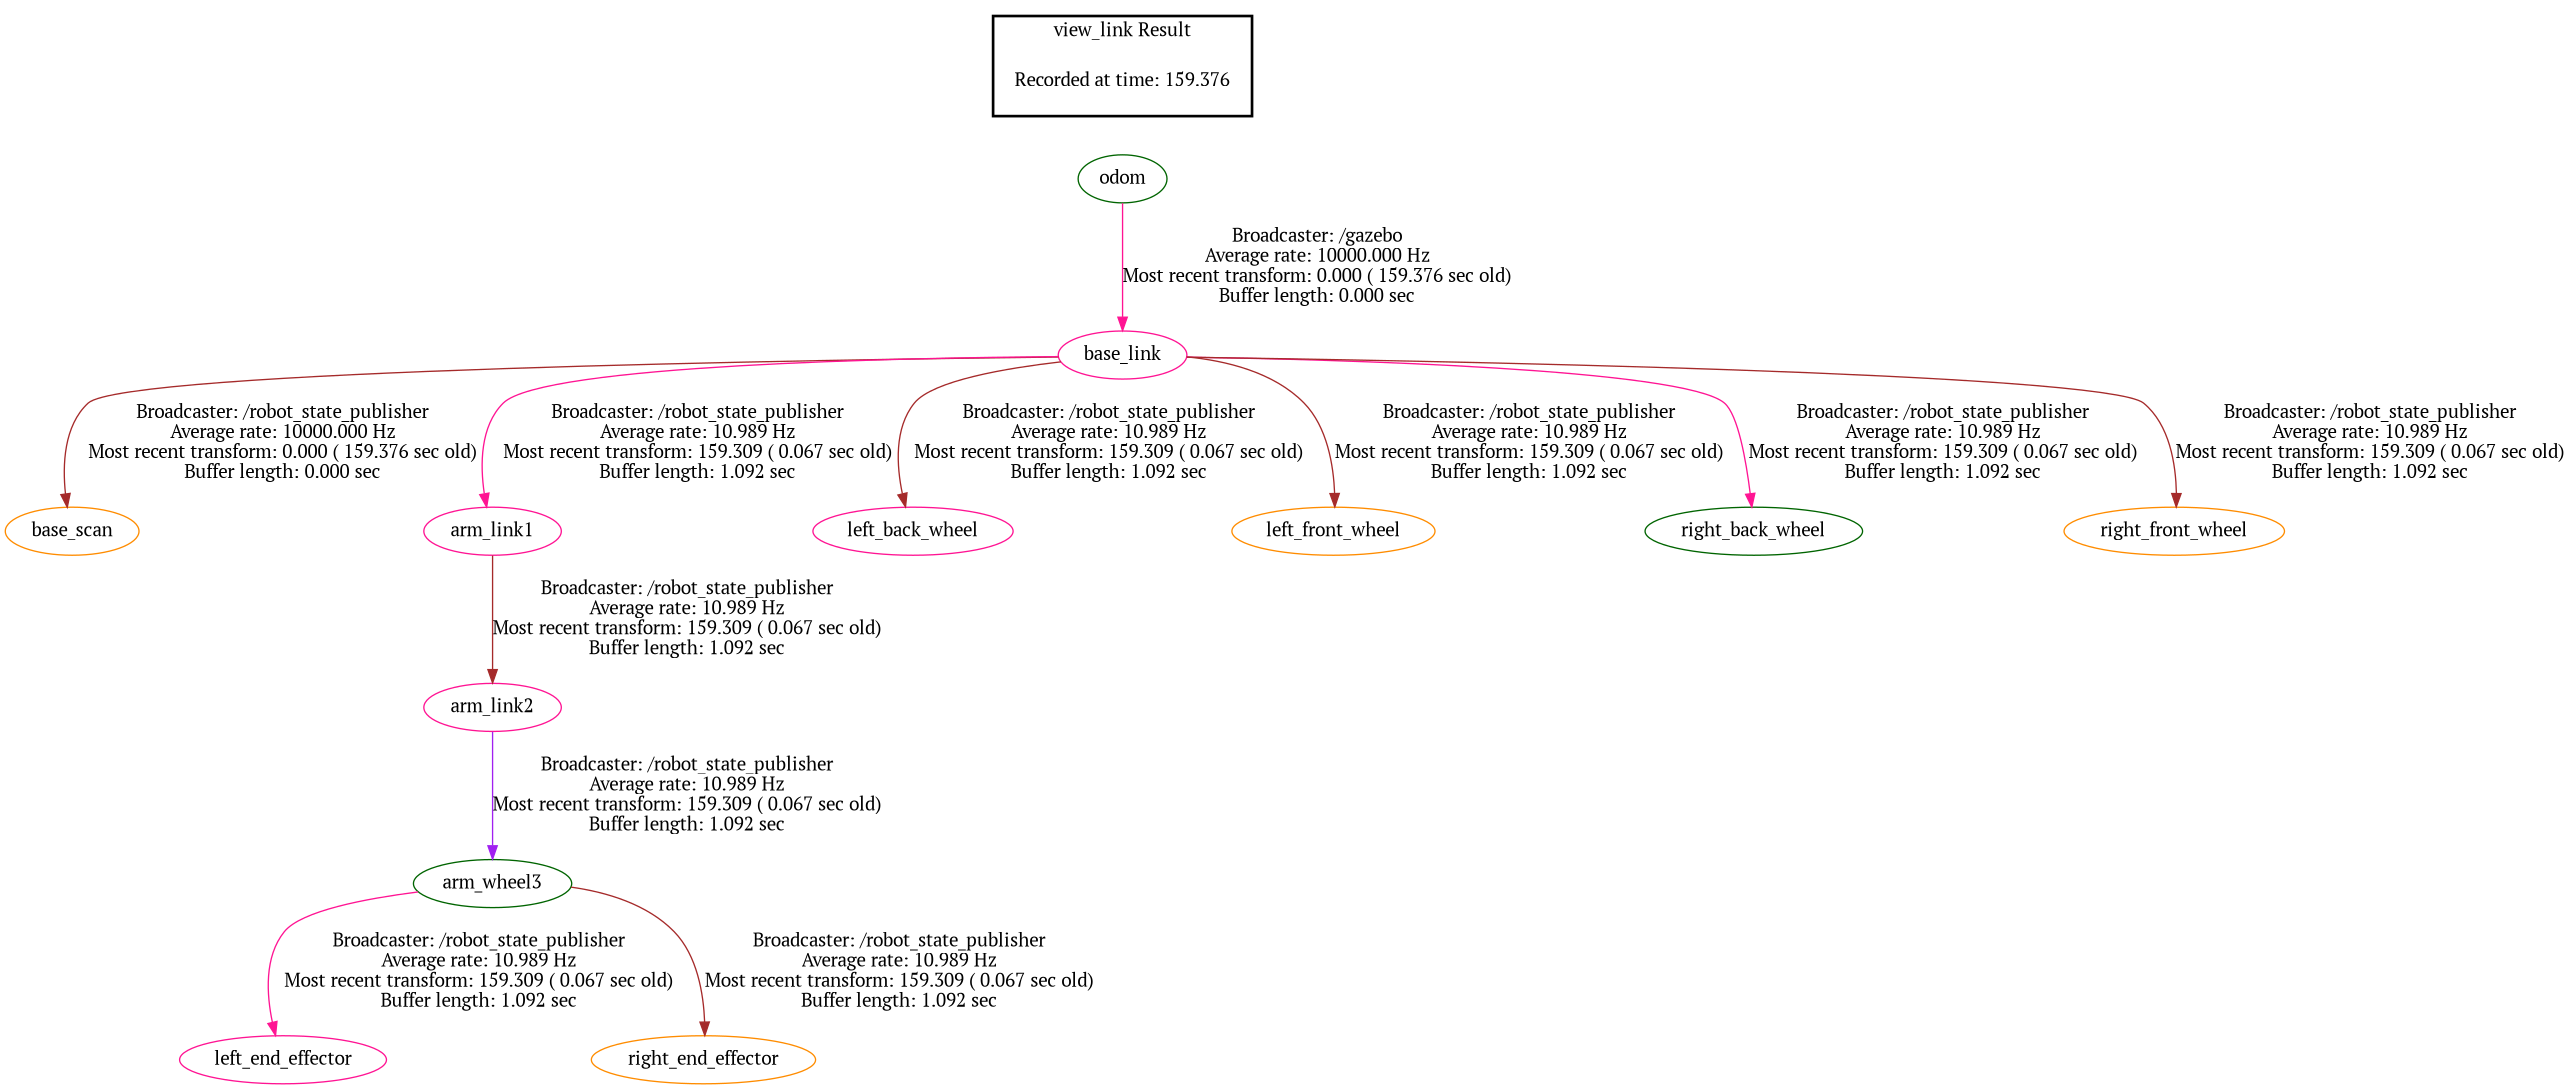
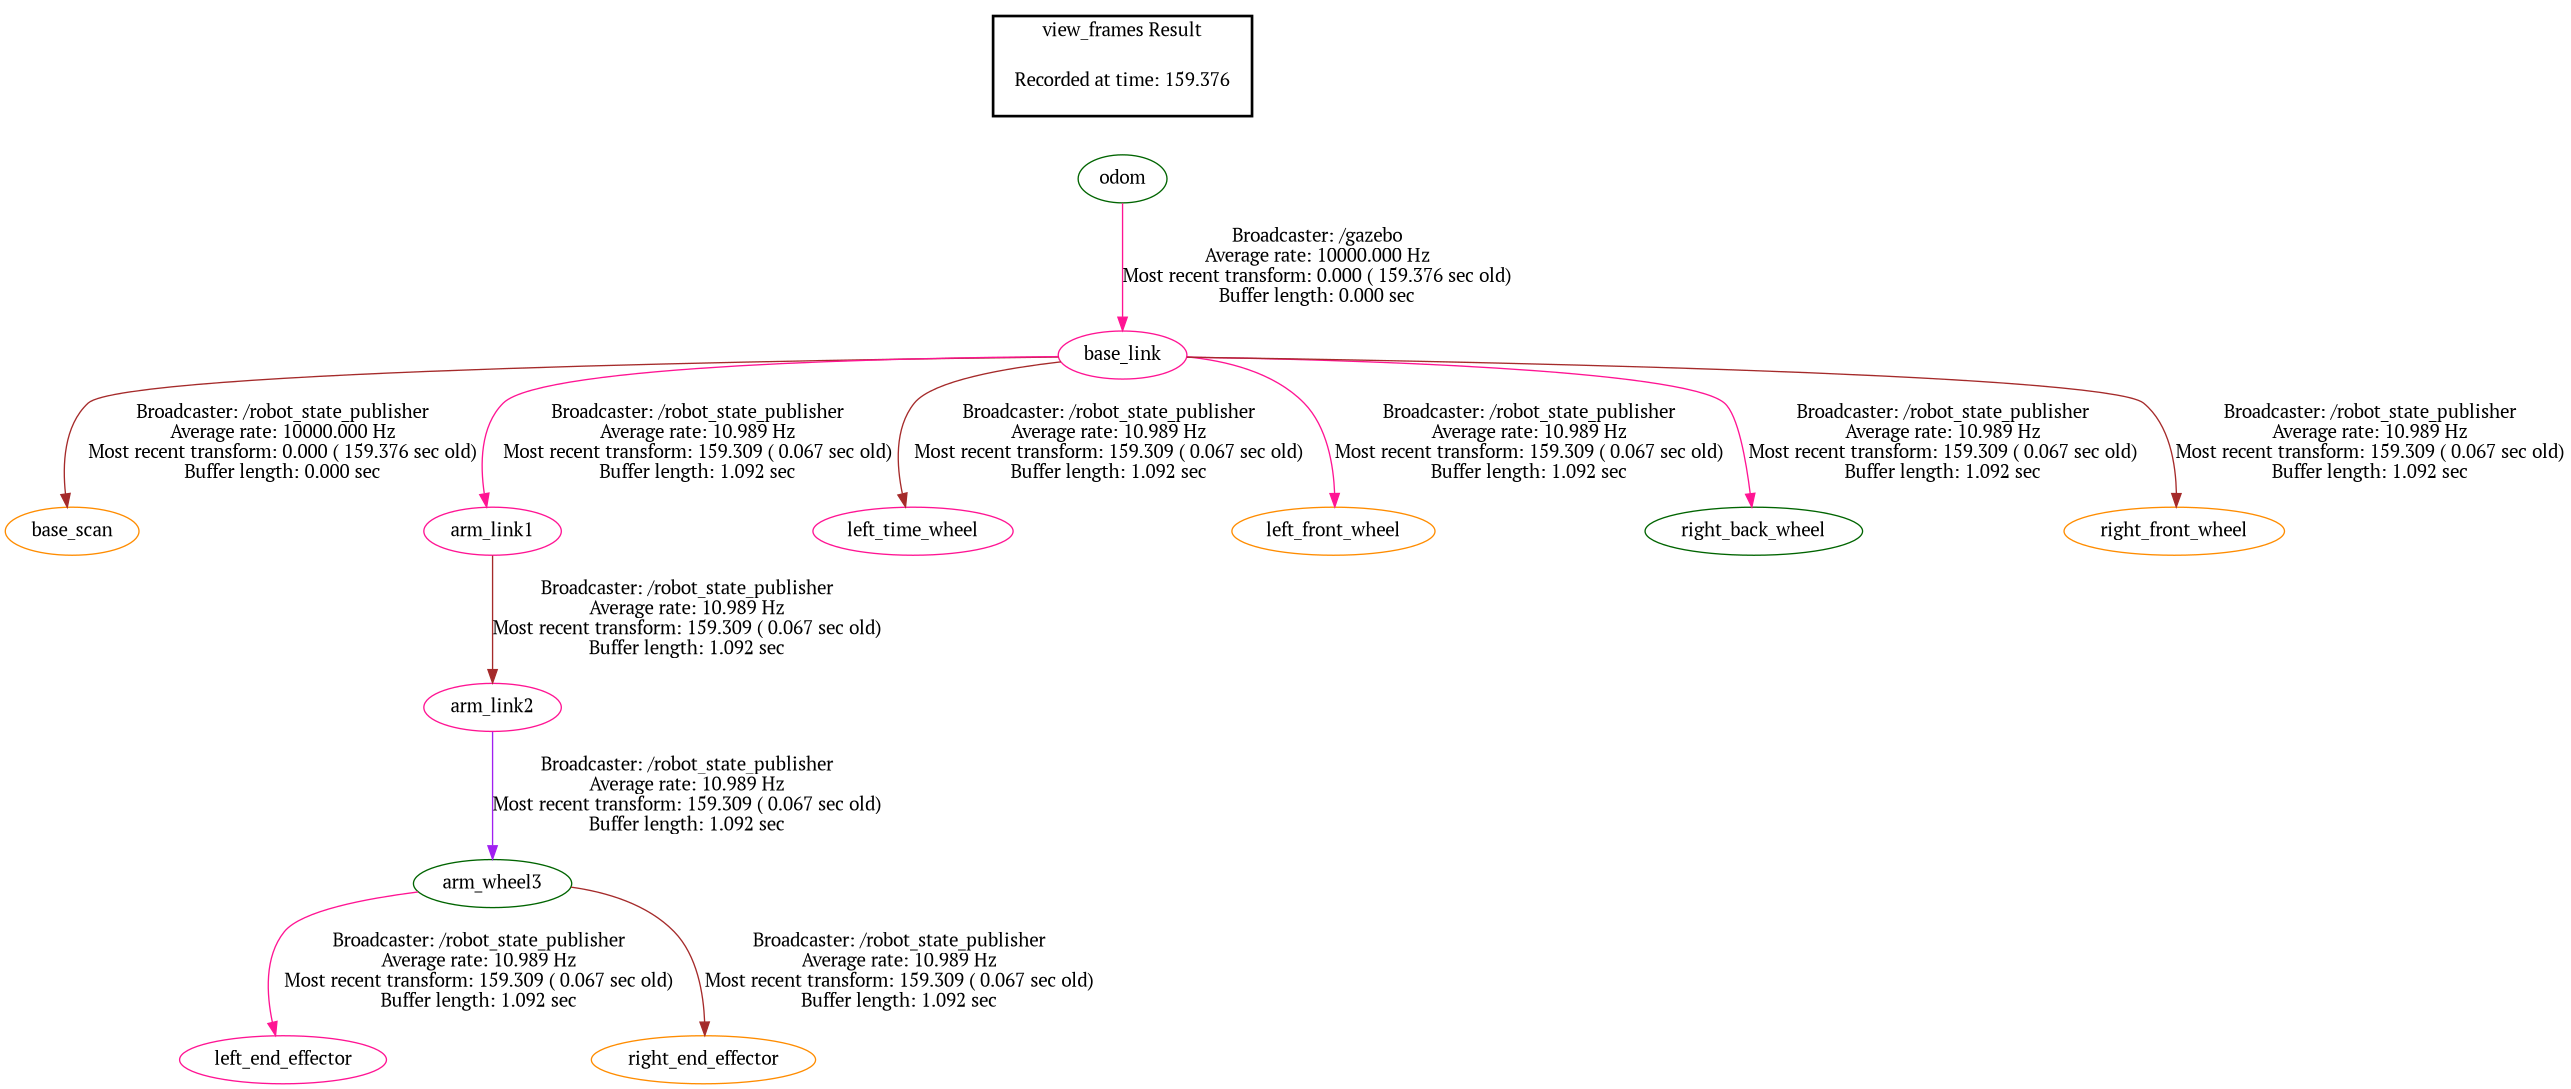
cluster "view_link Result": label "view_link Result" -> "view_frames Result"
edge "base_link" -> "left_front_wheel": color brown -> deeppink
node "left_back_wheel": label "left_back_wheel" -> "left_time_wheel"
